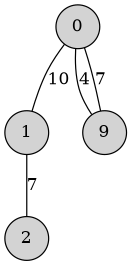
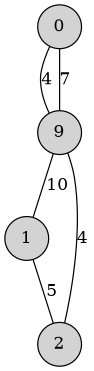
edge "0" -- "1": now "9" -- "1"
edge "1" -- "2": label "7" -> "5"
edge "9" -- "2": added, label "4"
